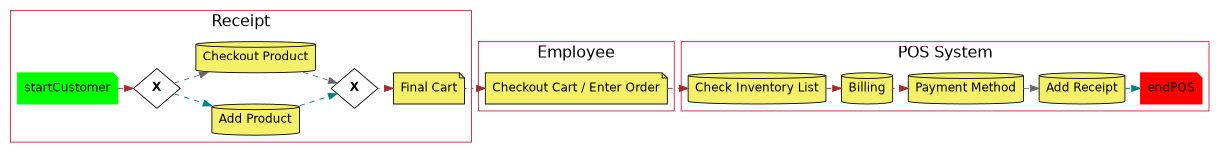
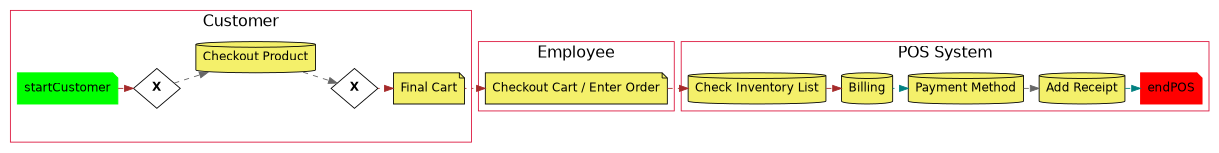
cluster "Receipt": label "Receipt" -> "Customer"
edge "Billing" -> "Payment Method": color brown -> teal
node "Add Product": removed
